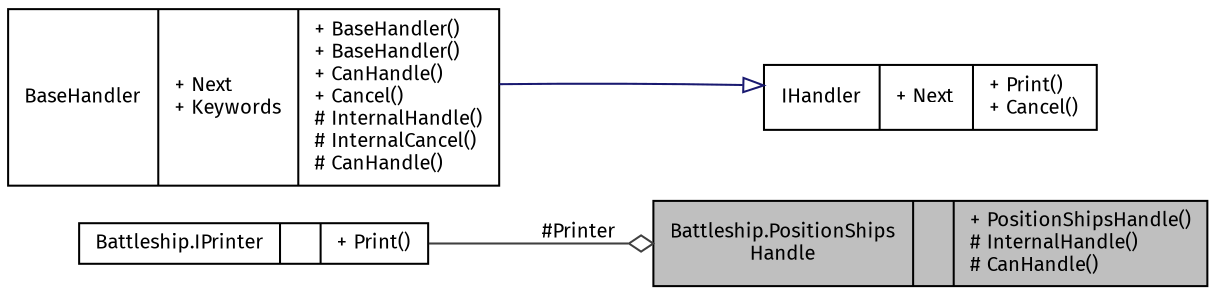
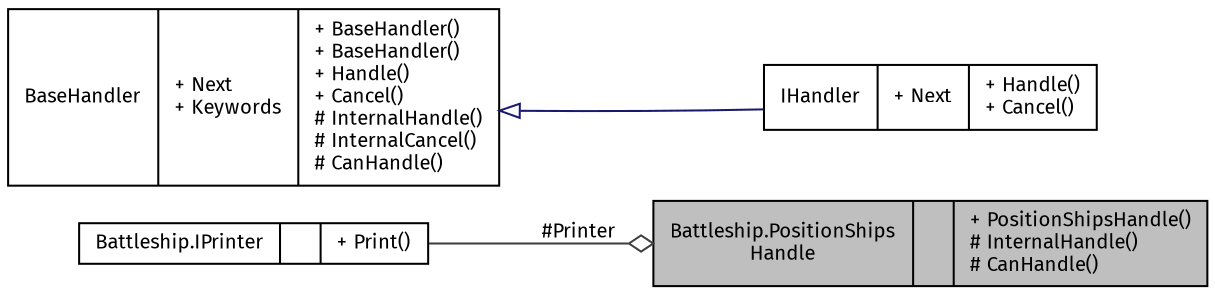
node "BaseHandler": text "+ CanHandle()" -> "+ Handle()"
edge "BaseHandler" -> "IHandler": reversed
node "IHandler": text "+ Print()" -> "+ Handle()"
